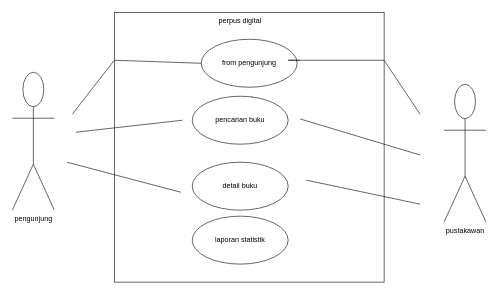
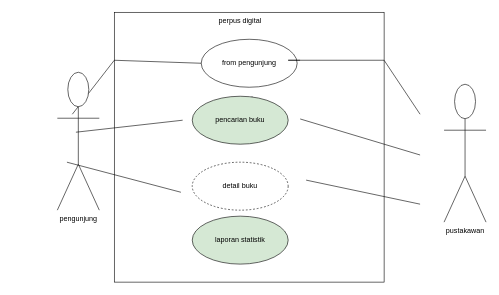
node "pencarian buku": fillcolor #ffffff -> #d5e8d4
node "pengunjung": moved (33, 141) -> (78, 141)
node "detail buku": style solid -> dashed
node "laporan statistik": fillcolor #ffffff -> #d5e8d4
